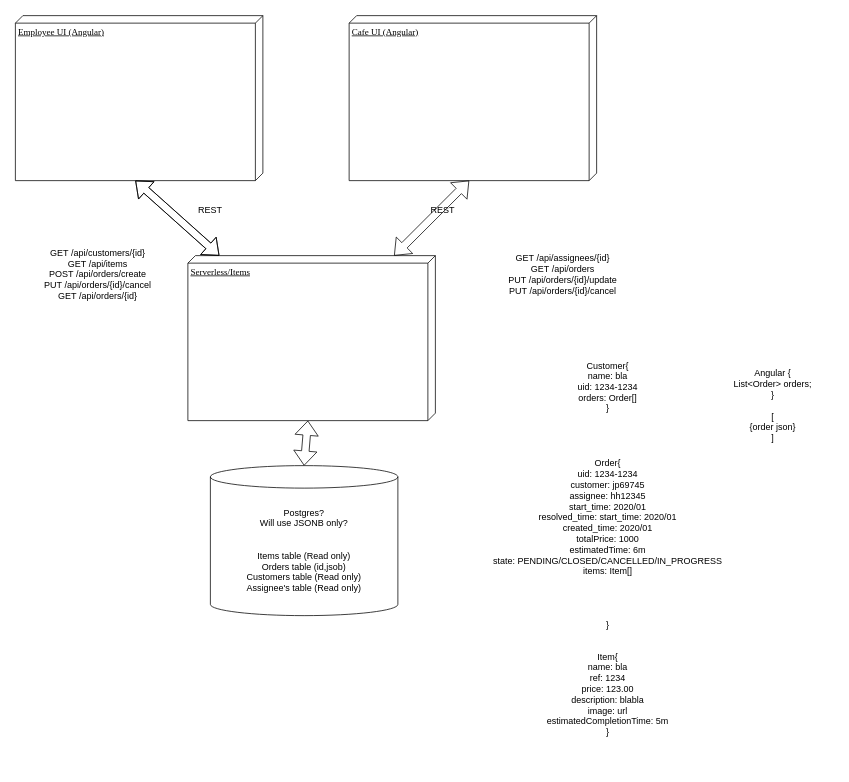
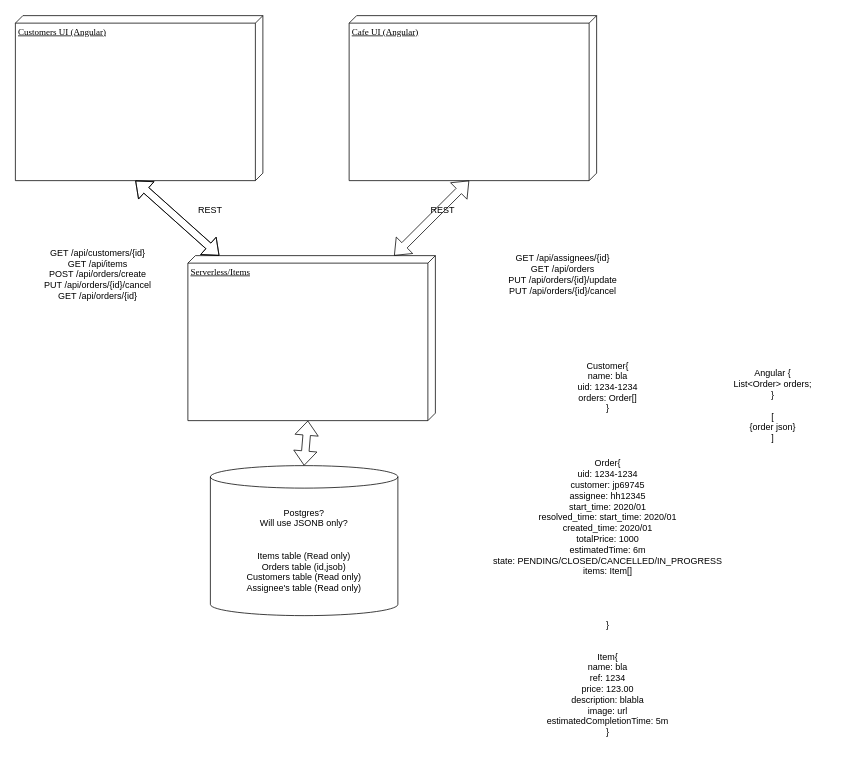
node "Employee UI (Angular)": label "Employee UI (Angular)" -> "Customers UI (Angular)"
